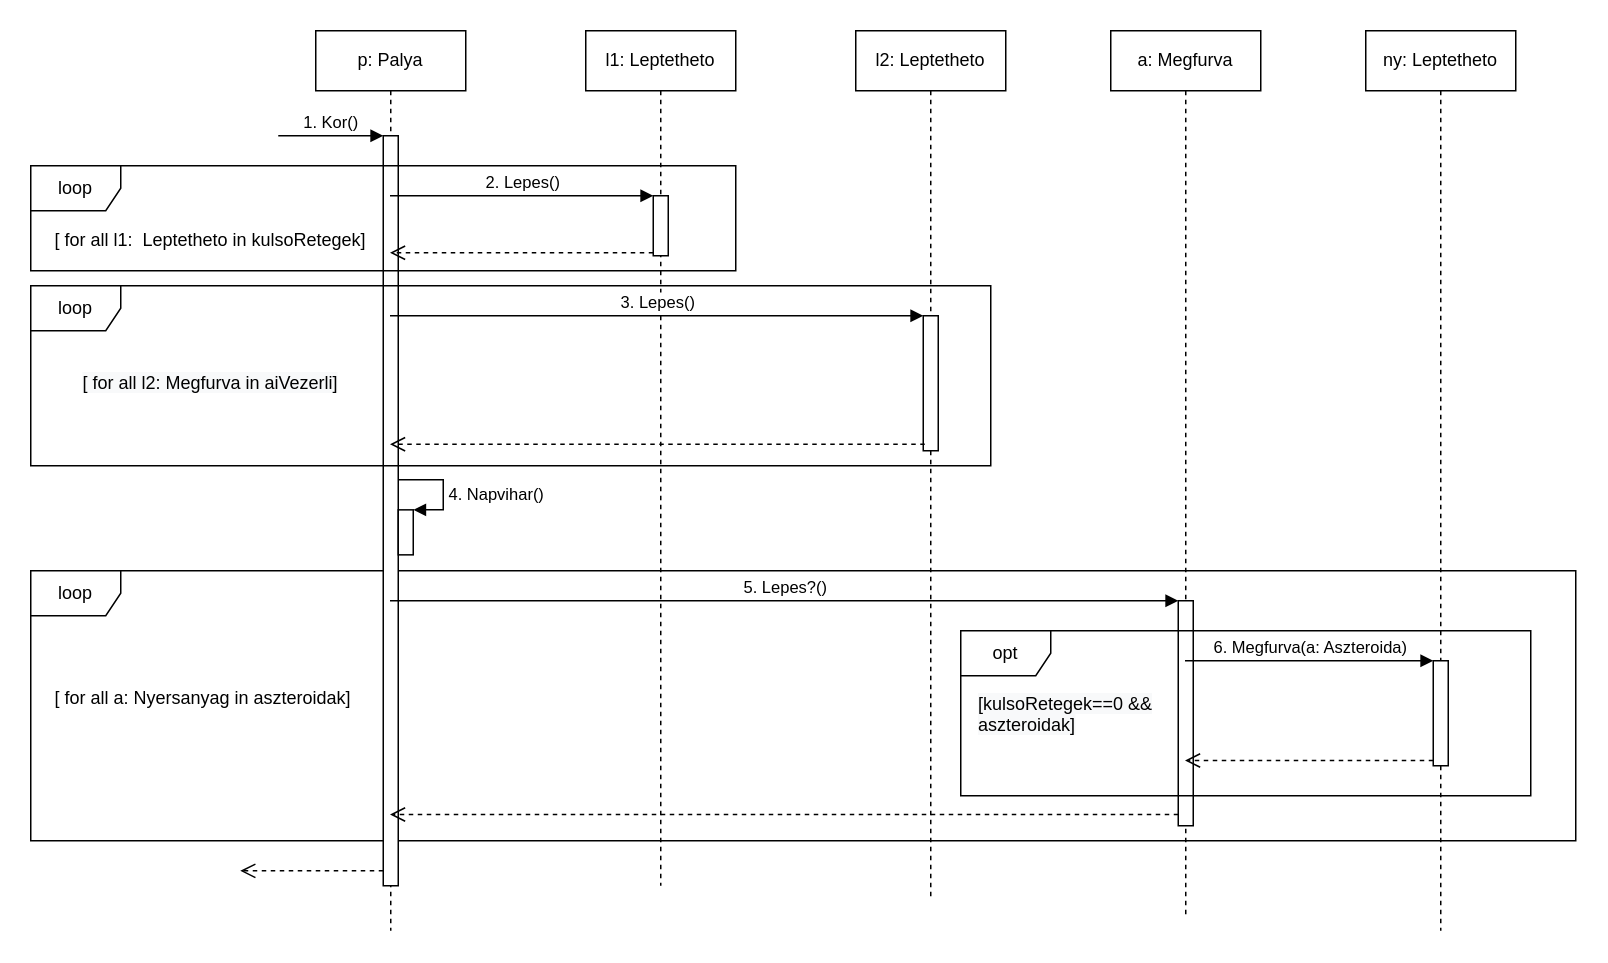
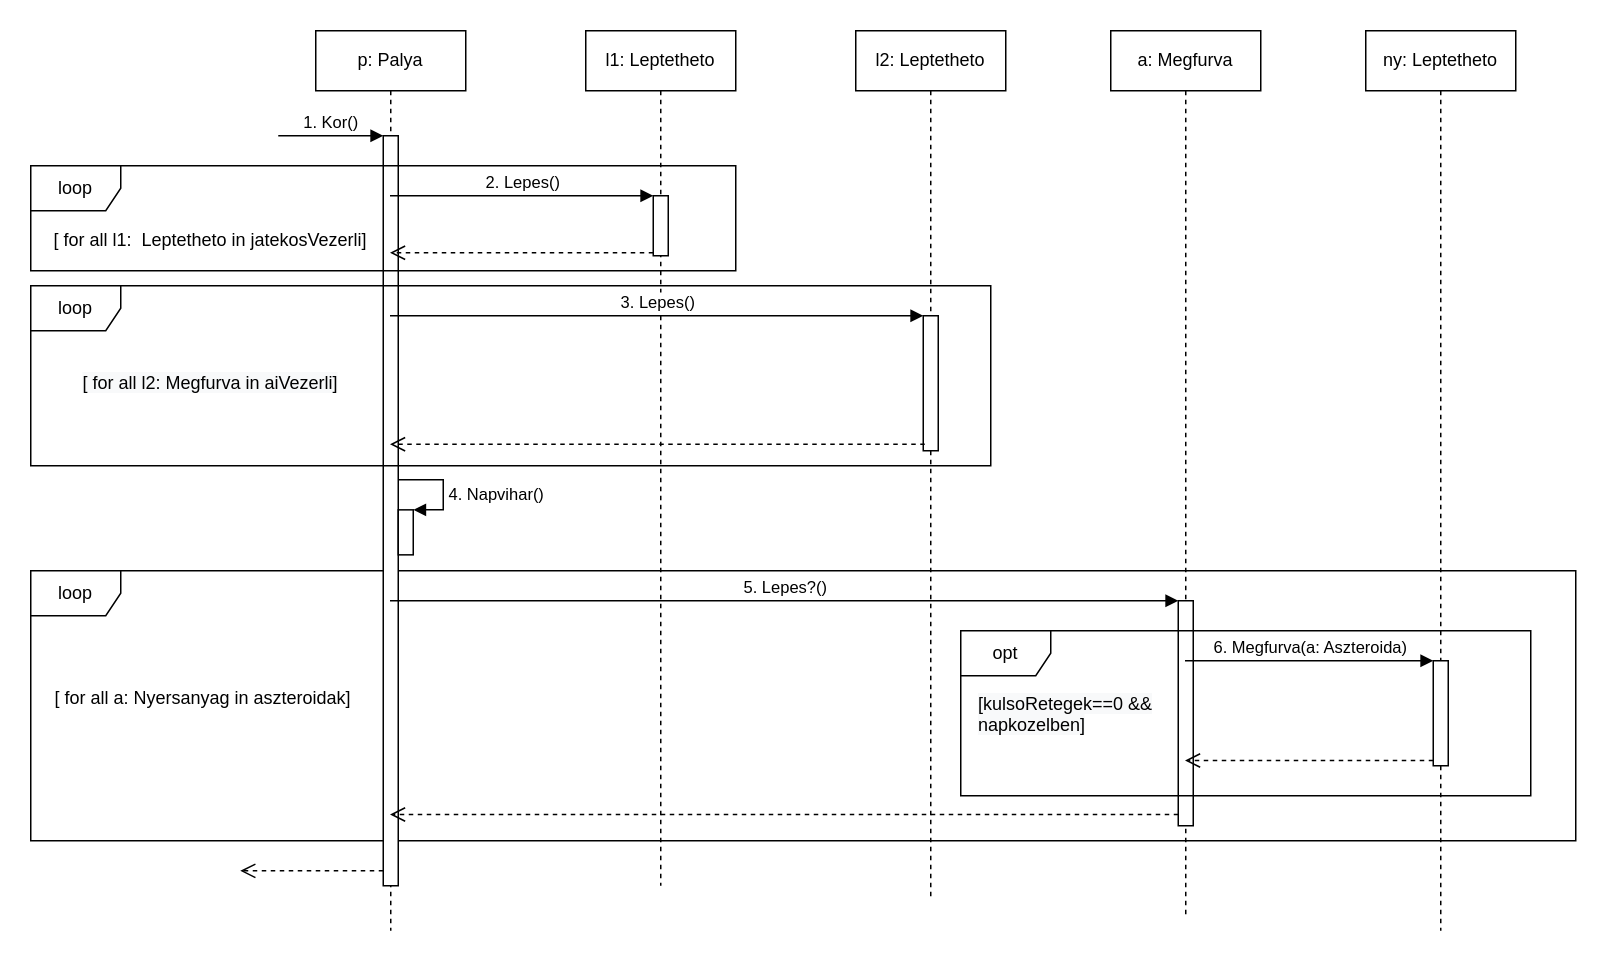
node "[ for all l1: Leptetheto in kulsoRetegek]": label "[ for all l1: Leptetheto in kulsoRetegek]" -> "[ for all l1: Leptetheto in jatekosVezerli]"
node "[kulsoRetegek==0 && aszteroidak]": label "[kulsoRetegek==0 && aszteroidak]" -> "[kulsoRetegek==0 && napkozelben]"
